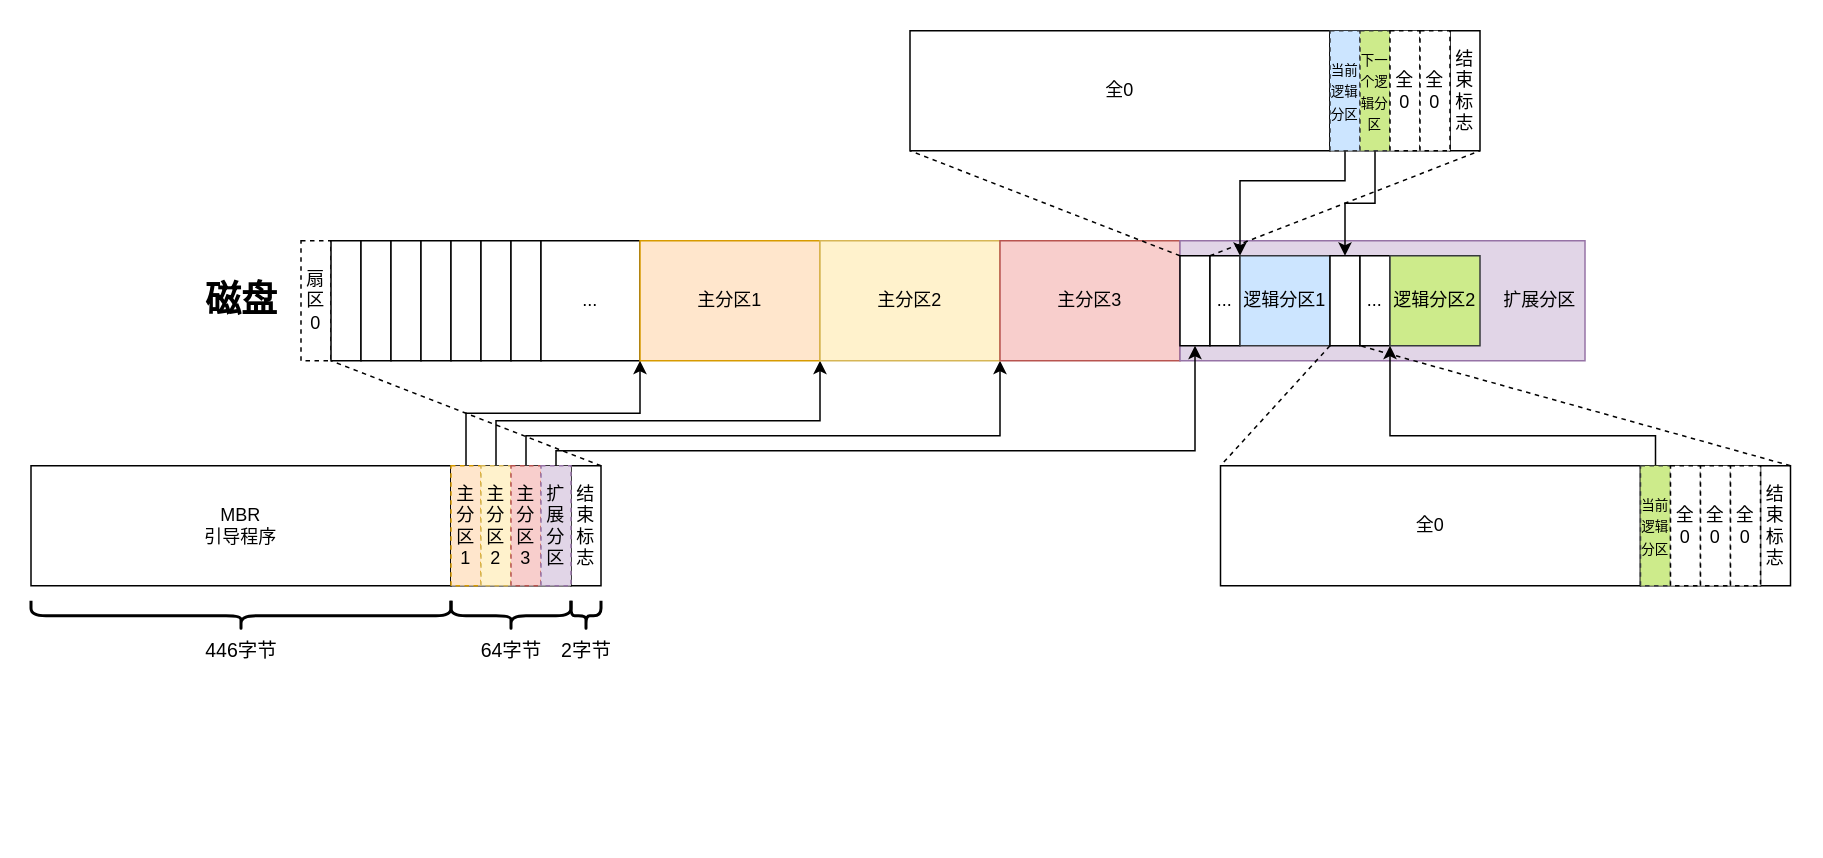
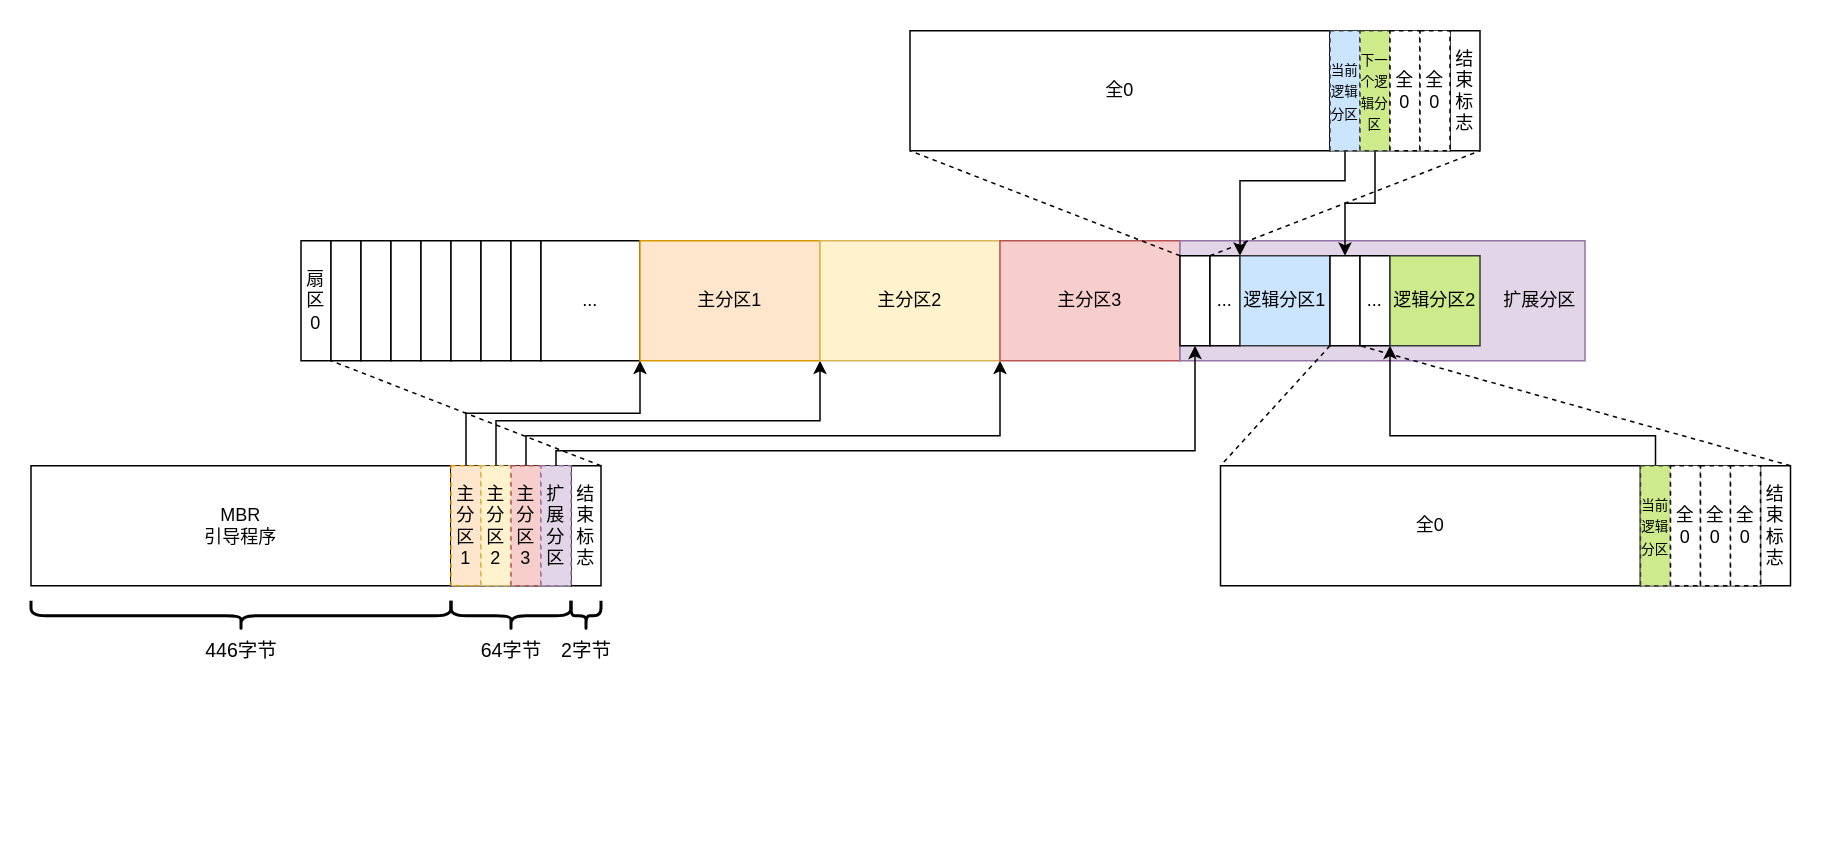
node "磁盘": removed
node "扇区0": style dashed -> solid
